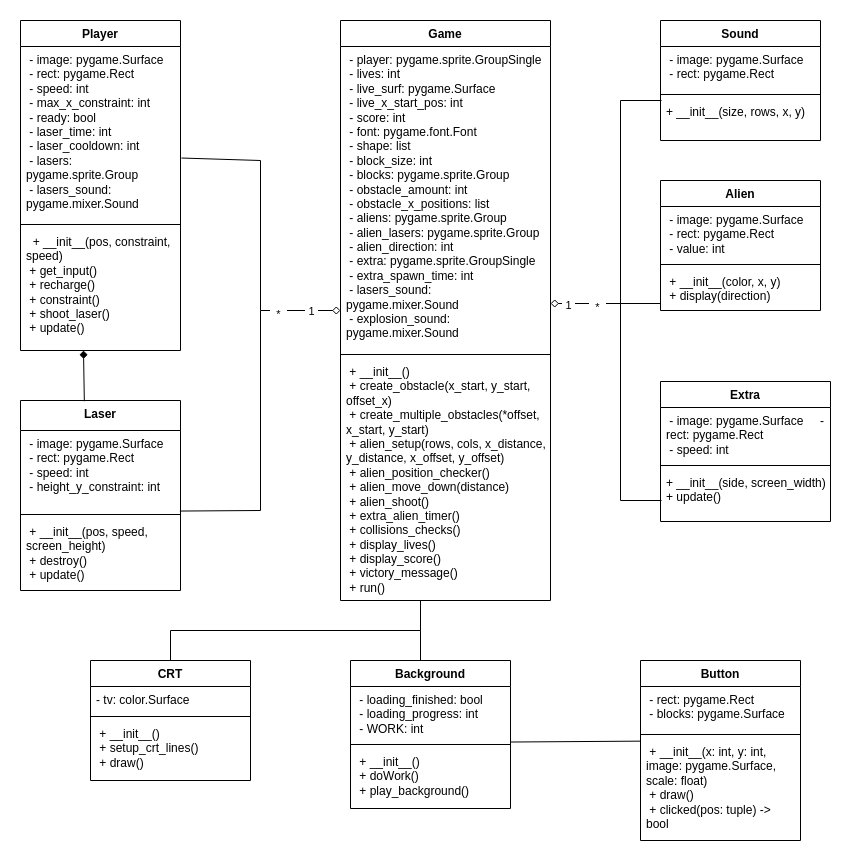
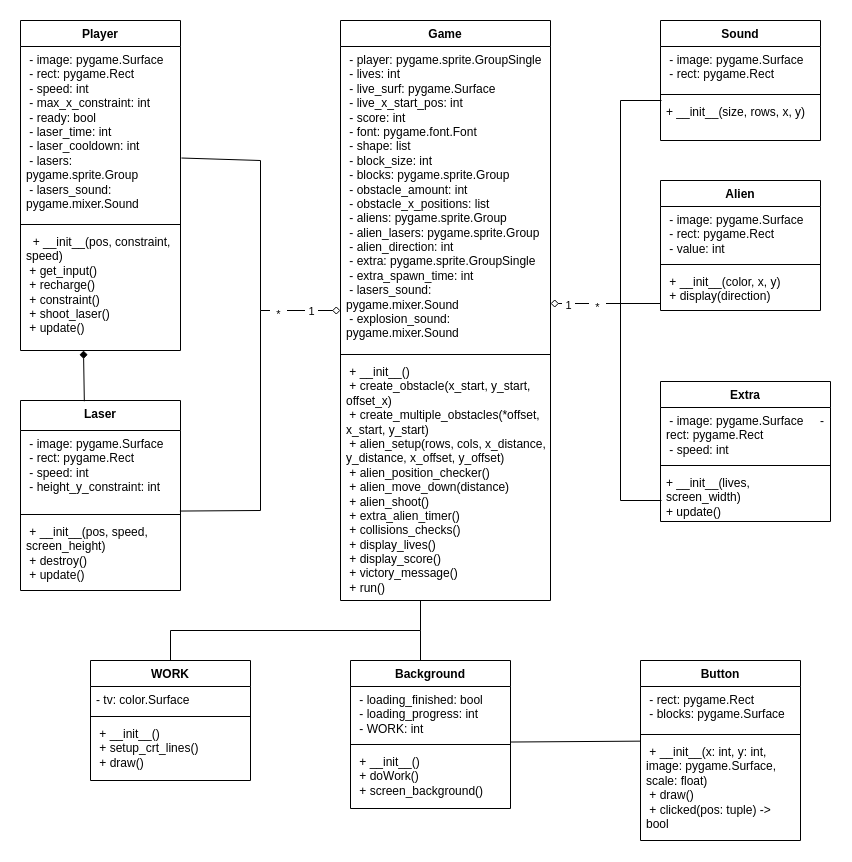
node "+ __init__(side, screen_width) + update()": label "+ __init__(side, screen_width) + update()" -> "+ __init__(lives, screen_width) + update()"
node "CRT": label "CRT" -> "WORK"
node "+ __init__() + doWork() + play_background()": label "+ __init__() + doWork() + play_background()" -> "+ __init__() + doWork() + screen_background()"
